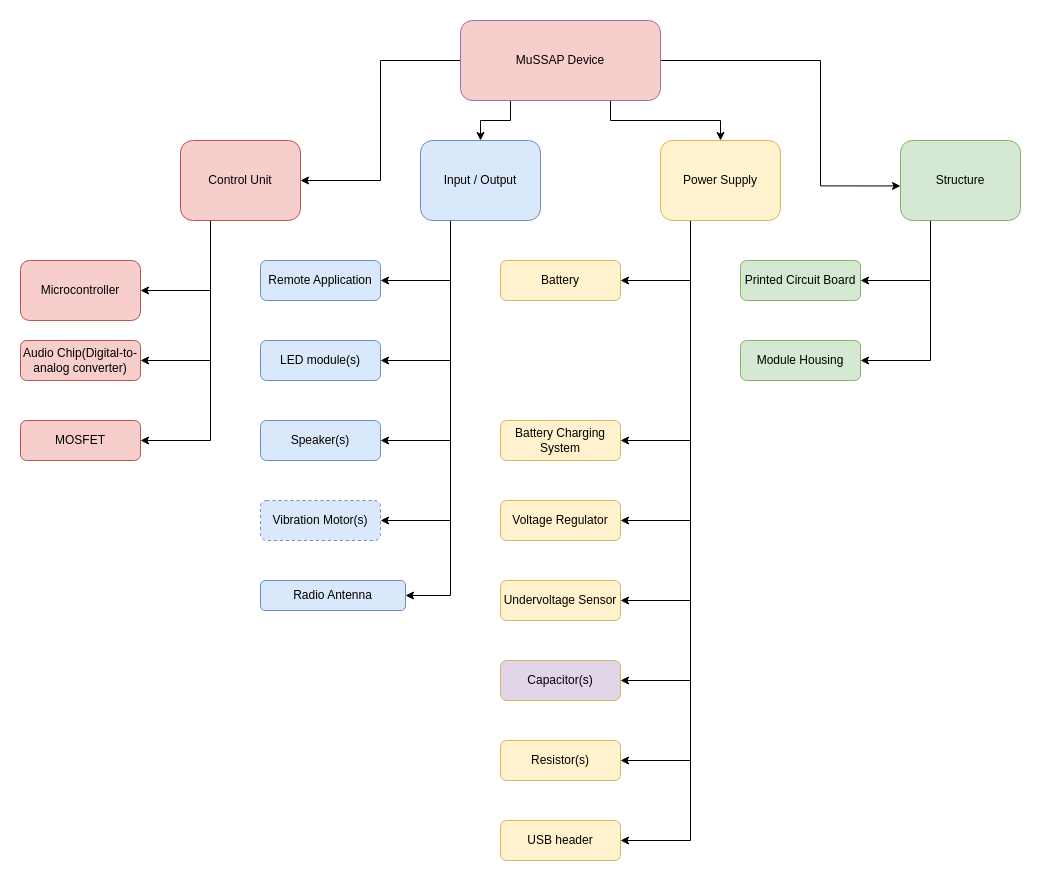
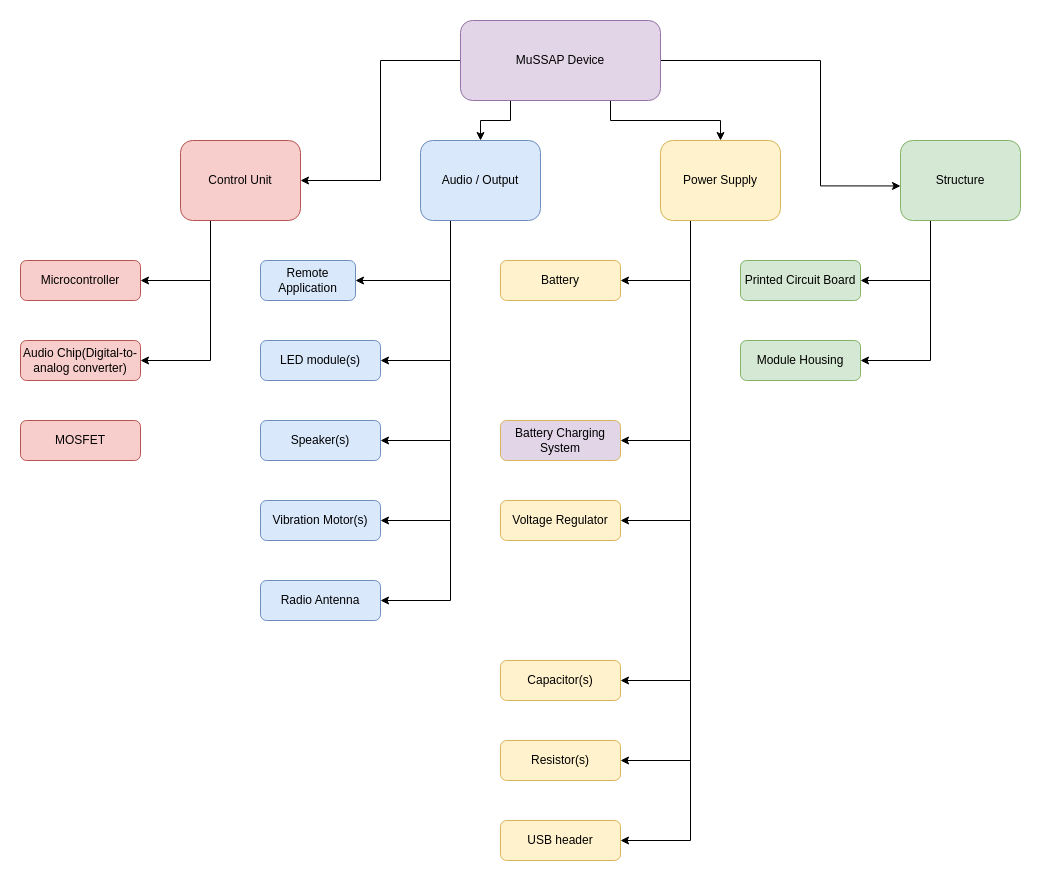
node "MuSSAP Device": fillcolor #f8cecc -> #e1d5e7
node "Input / Output": label "Input / Output" -> "Audio / Output"
node "Remote Application": size 120x40 -> 95x40
node "Microcontroller": size 120x60 -> 120x40
edge "Control Unit" -> "MOSFET": removed
node "Battery Charging System": fillcolor #fff2cc -> #e1d5e7
node "Vibration Motor(s)": style dashed -> solid
node "Radio Antenna": size 145x30 -> 120x40
node "Undervoltage Sensor": removed
edge "Power Supply" -> "Undervoltage Sensor": removed
node "Capacitor(s)": fillcolor #e1d5e7 -> #fff2cc
